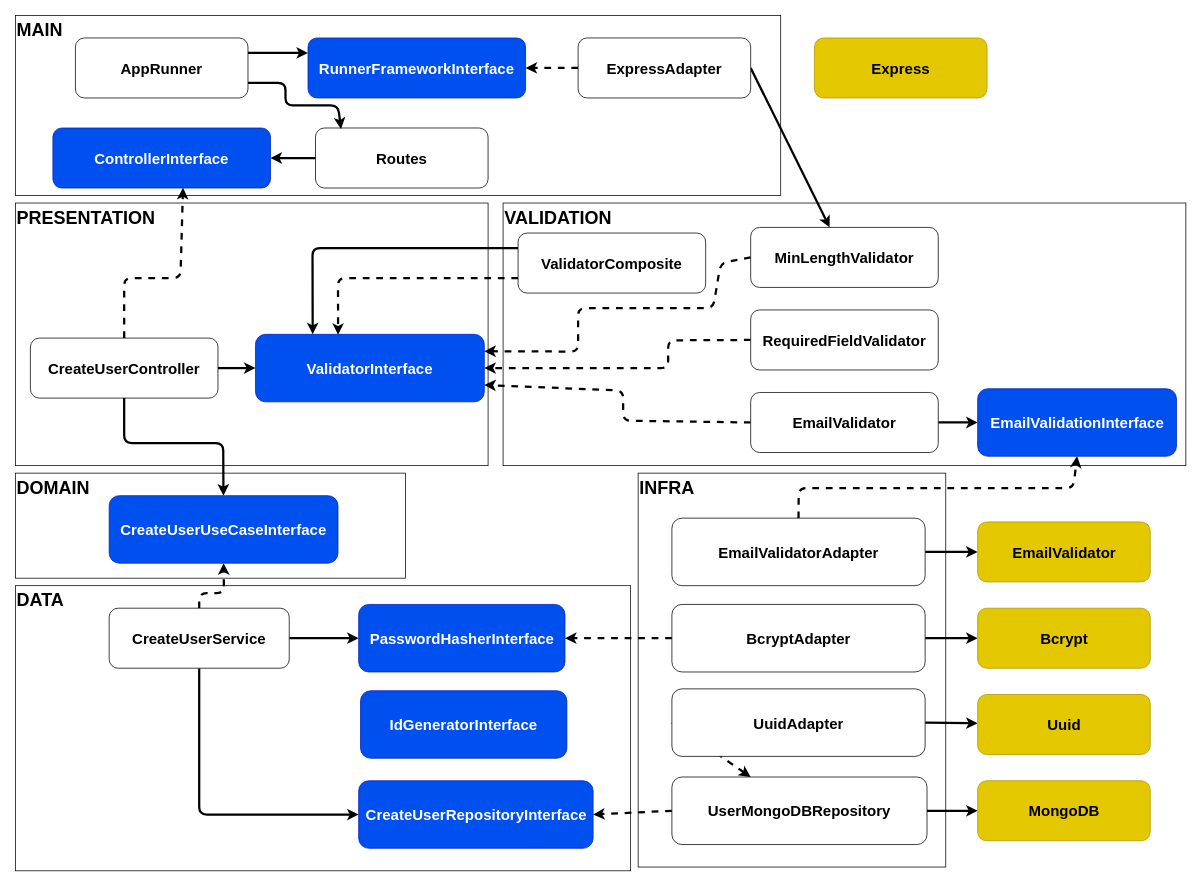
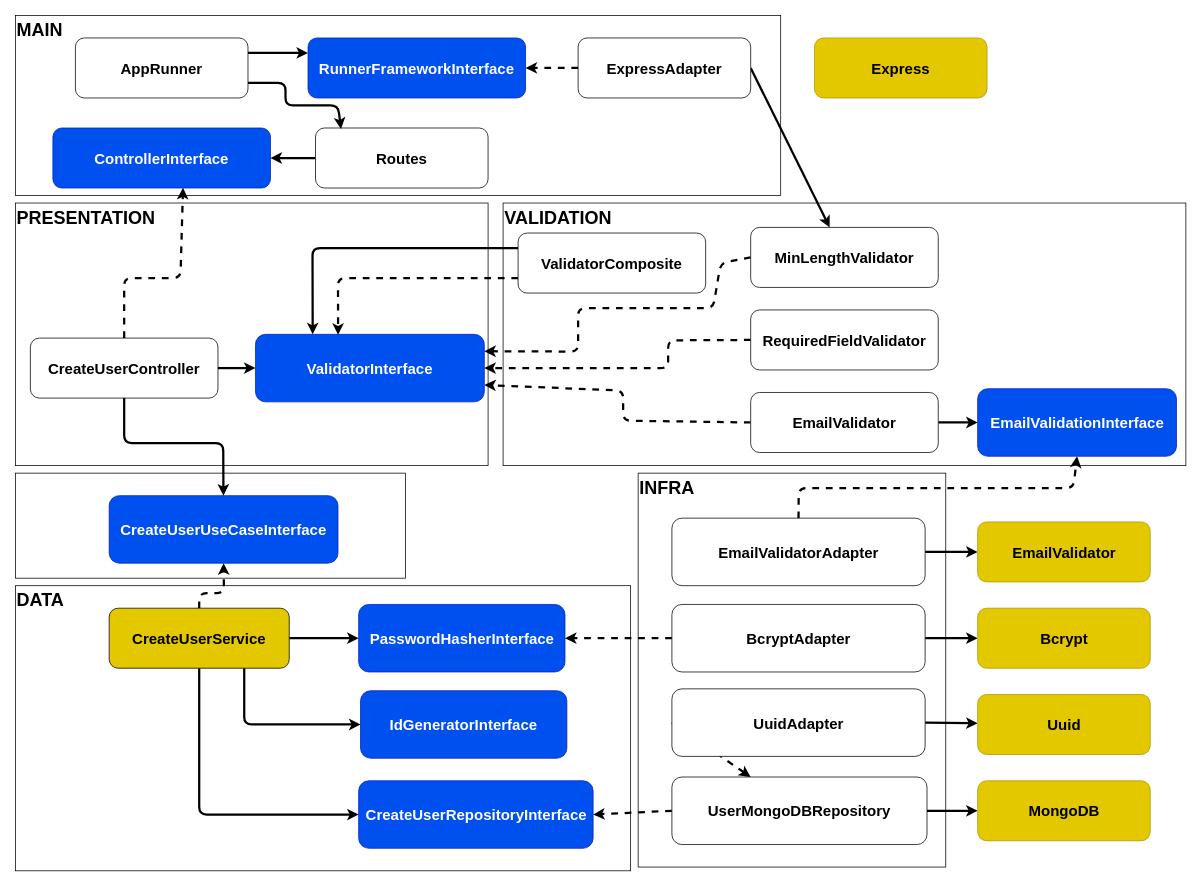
node "DOMAIN": removed
node "CreateUserService": fillcolor #ffffff -> #e3c800
edge "CreateUserService" -> "IdGeneratorInterface": added
